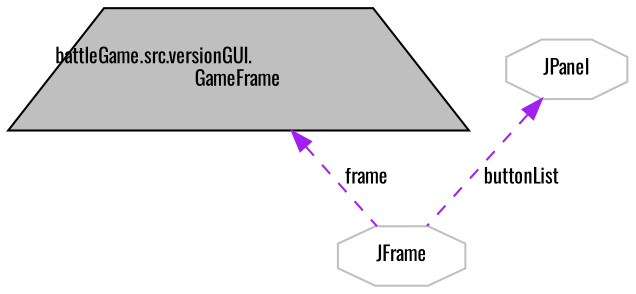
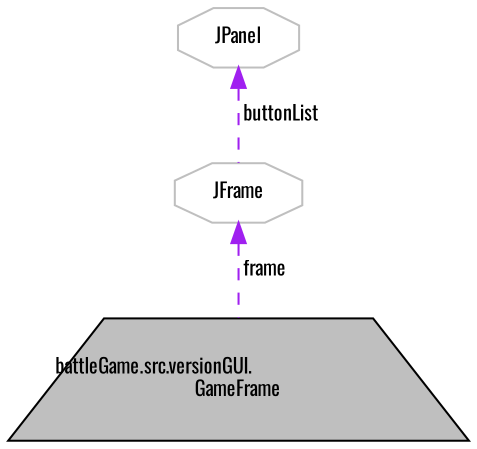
edge "JFrame" -> "battleGame.src.versionGUI. GameFrame": reversed
